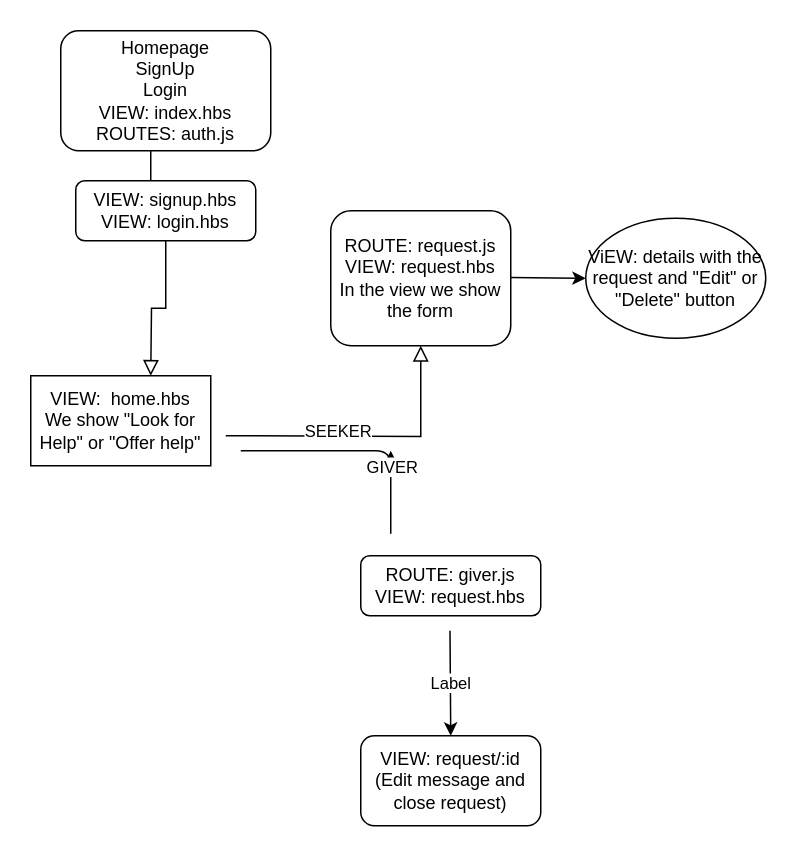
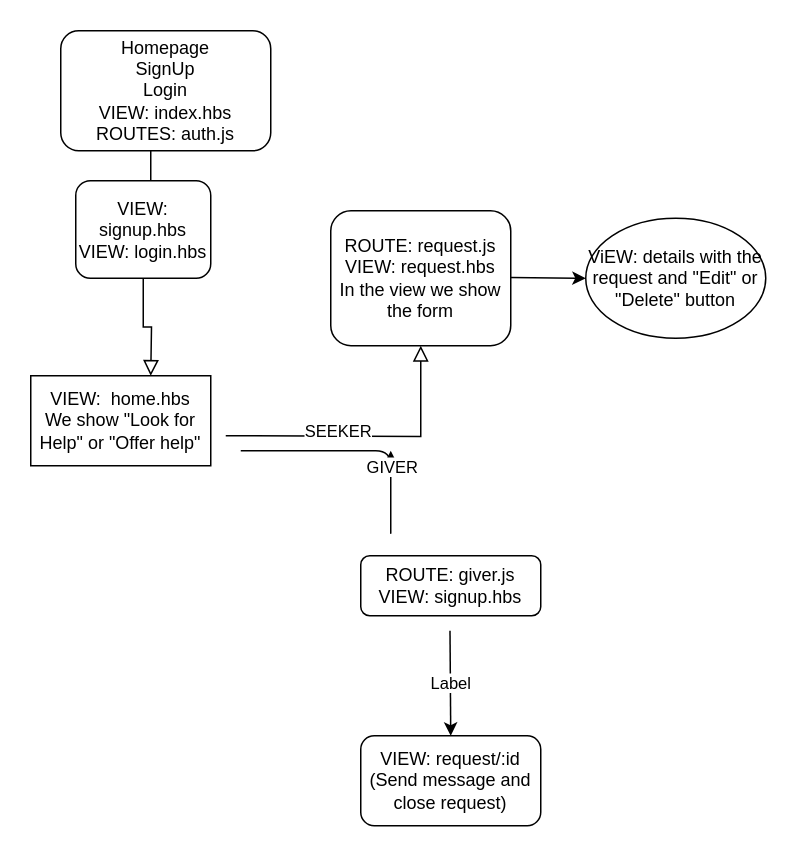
node "VIEW: signup.hbs VIEW: login.hbs": size 180x60 -> 135x98
node "ROUTE: giver.js VIEW: request.hbs": label "ROUTE: giver.js VIEW: request.hbs" -> "ROUTE: giver.js VIEW: signup.hbs"
node "VIEW: request/:id (Edit message and close request)": label "VIEW: request/:id (Edit message and close request)" -> "VIEW: request/:id (Send message and close request)"
